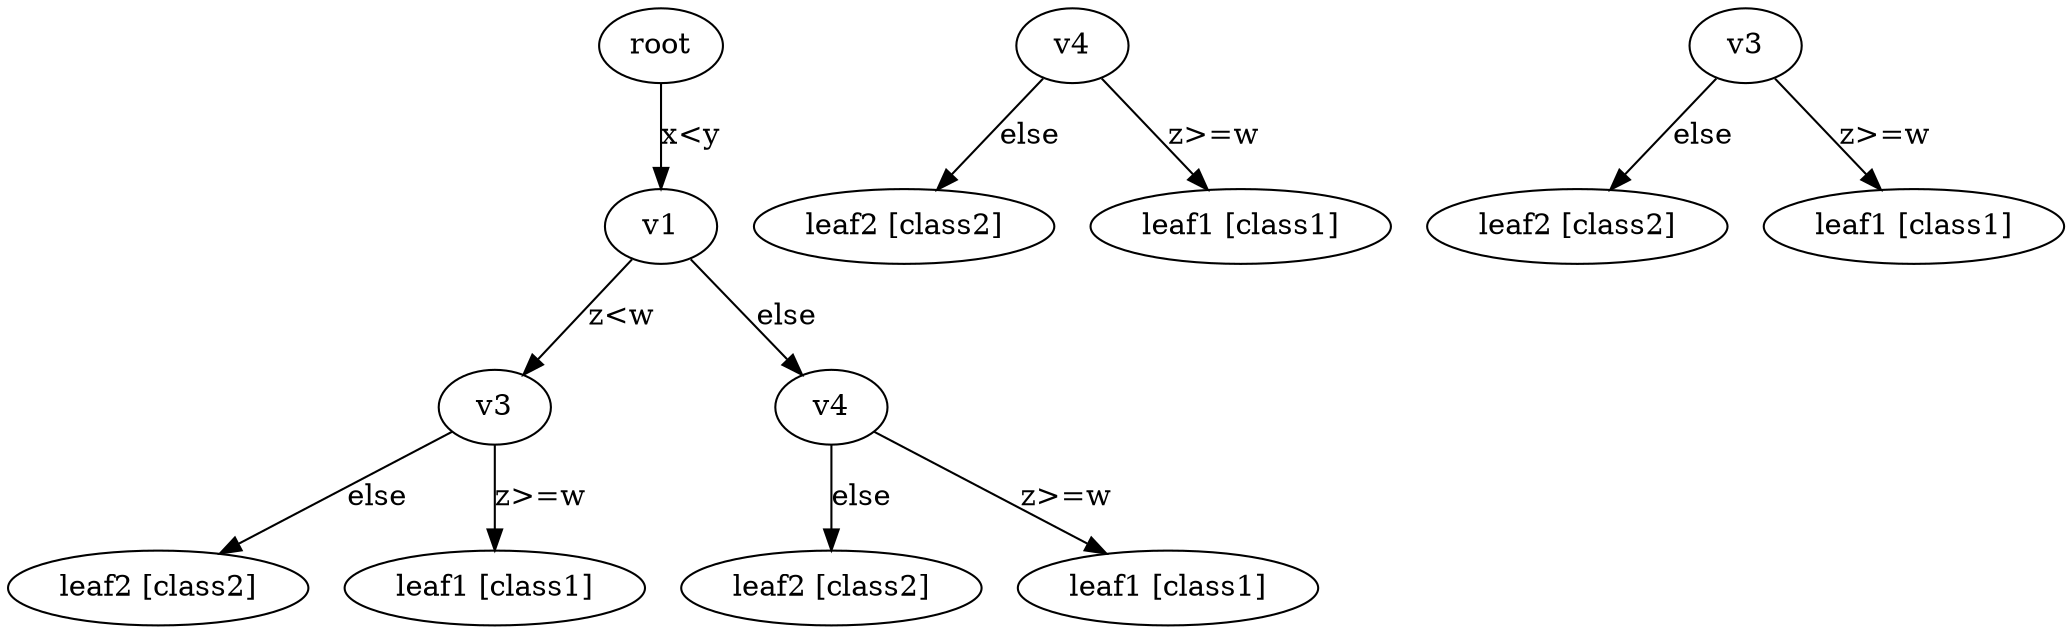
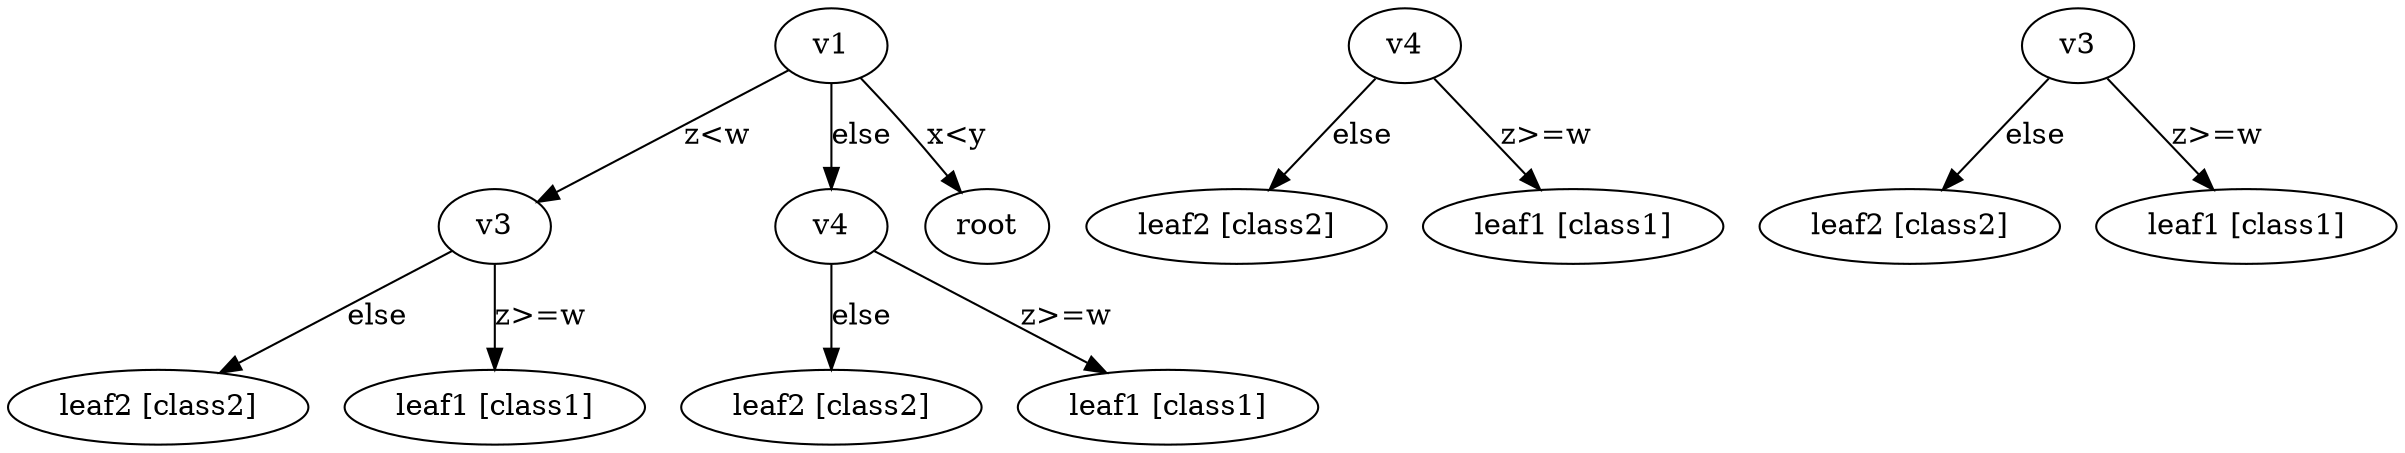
edge "root" -> "v1": reversed
